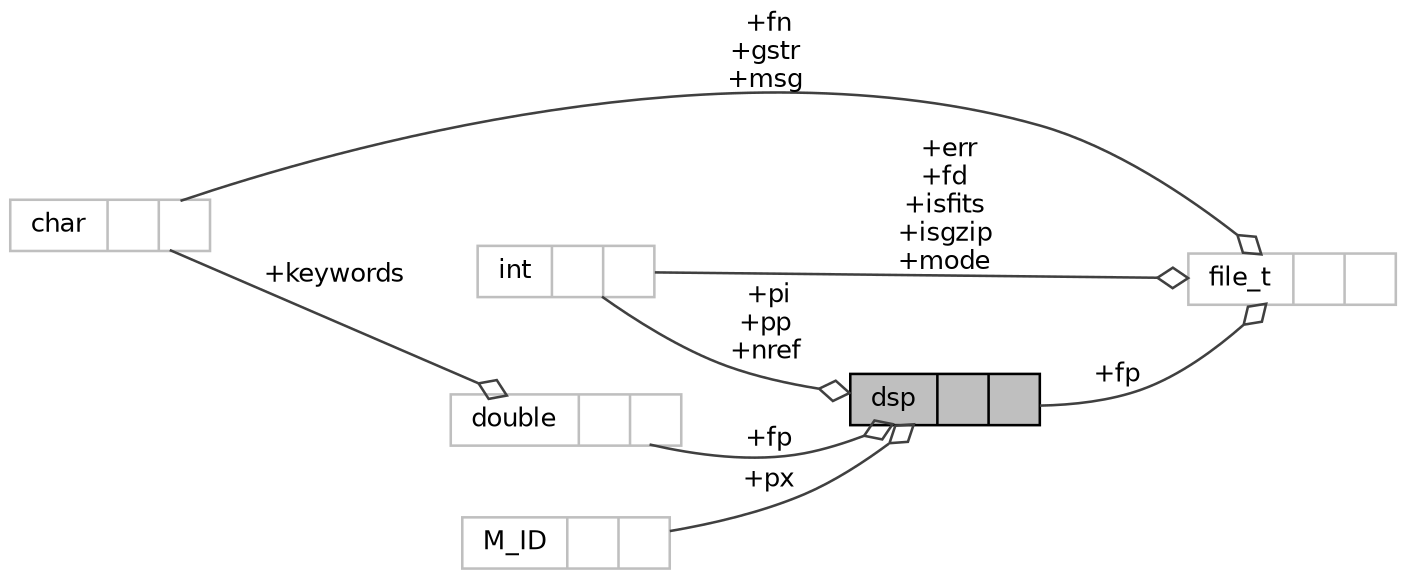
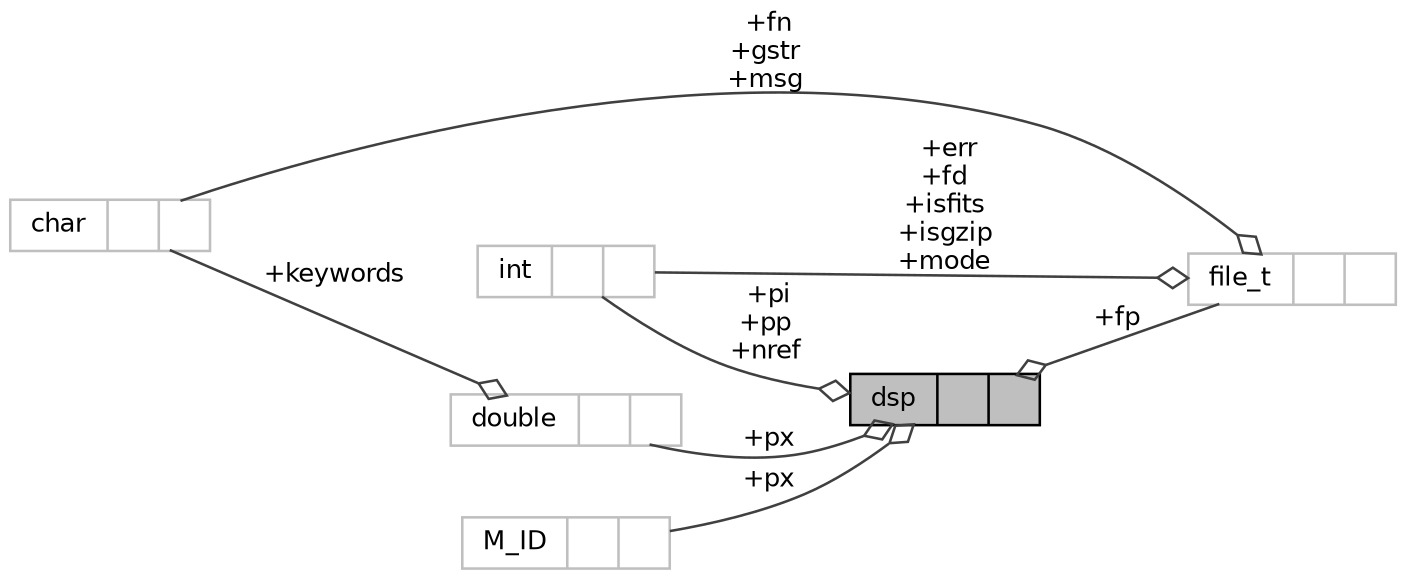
edge "dsp" -> "file_t": reversed
edge "double" -> "dsp": label " +fp" -> " +px"
